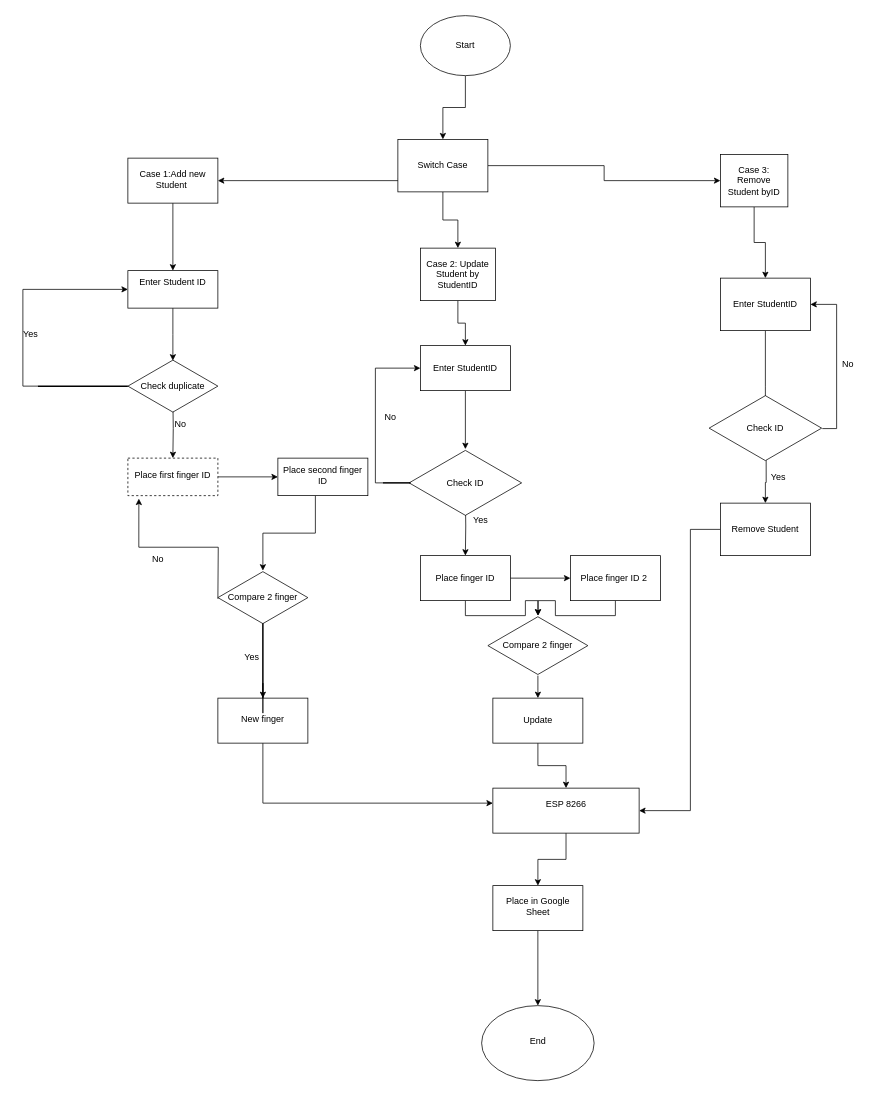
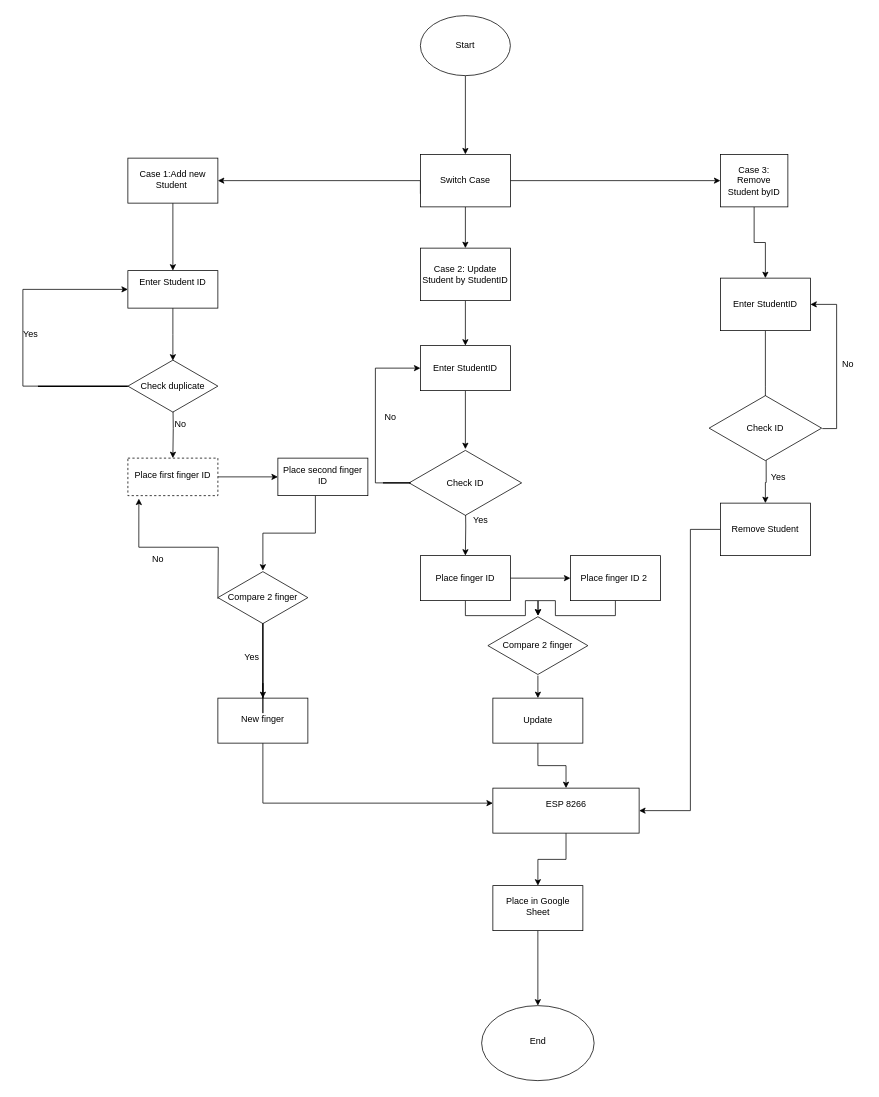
node "Switch Case": moved (443, 165) -> (465, 180)
node "Case 2: Update Student by StudentID": size 75x53 -> 90x53
